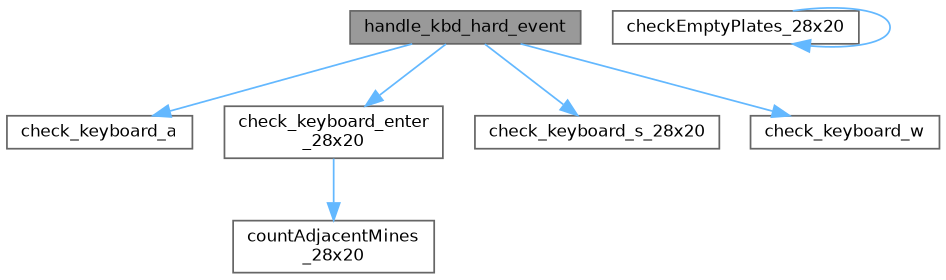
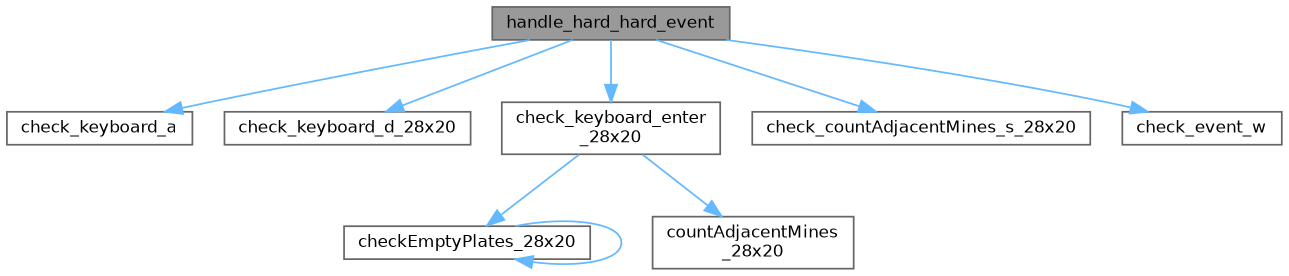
node "handle_kbd_hard_event": label "handle_kbd_hard_event" -> "handle_hard_hard_event"
node "check_keyboard_d_28x20": added
node "check_keyboard_s_28x20": label "check_keyboard_s_28x20" -> "check_countAdjacentMines_s_28x20"
node "check_keyboard_w": label "check_keyboard_w" -> "check_event_w"
edge "check_keyboard_enter _28x20" -> "checkEmptyPlates_28x20": added
